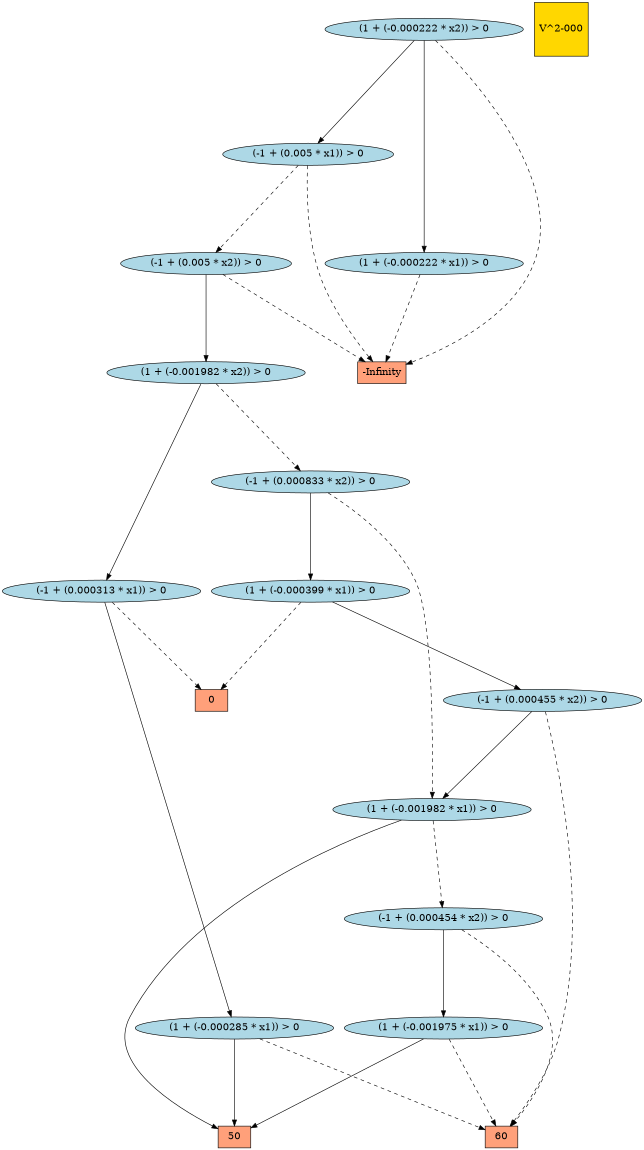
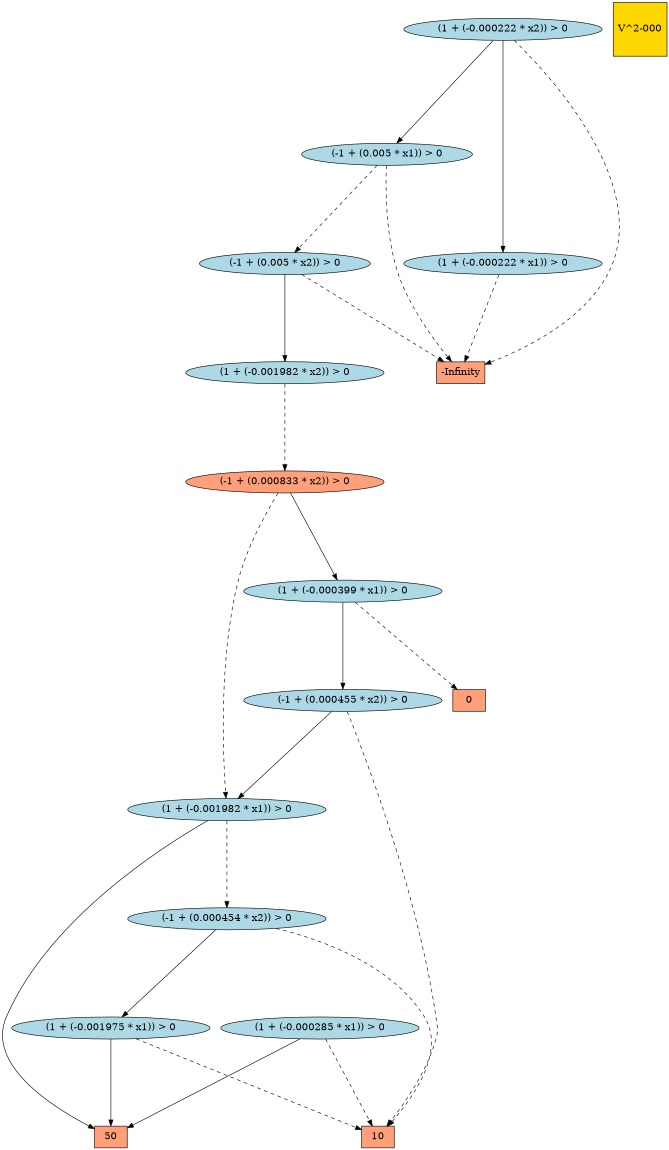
node "(-1 + (0.000833 * x2)) > 0": fillcolor lightblue -> lightsalmon
node "(-1 + (0.000313 * x1)) > 0": removed
node "60": label "60" -> "10"
